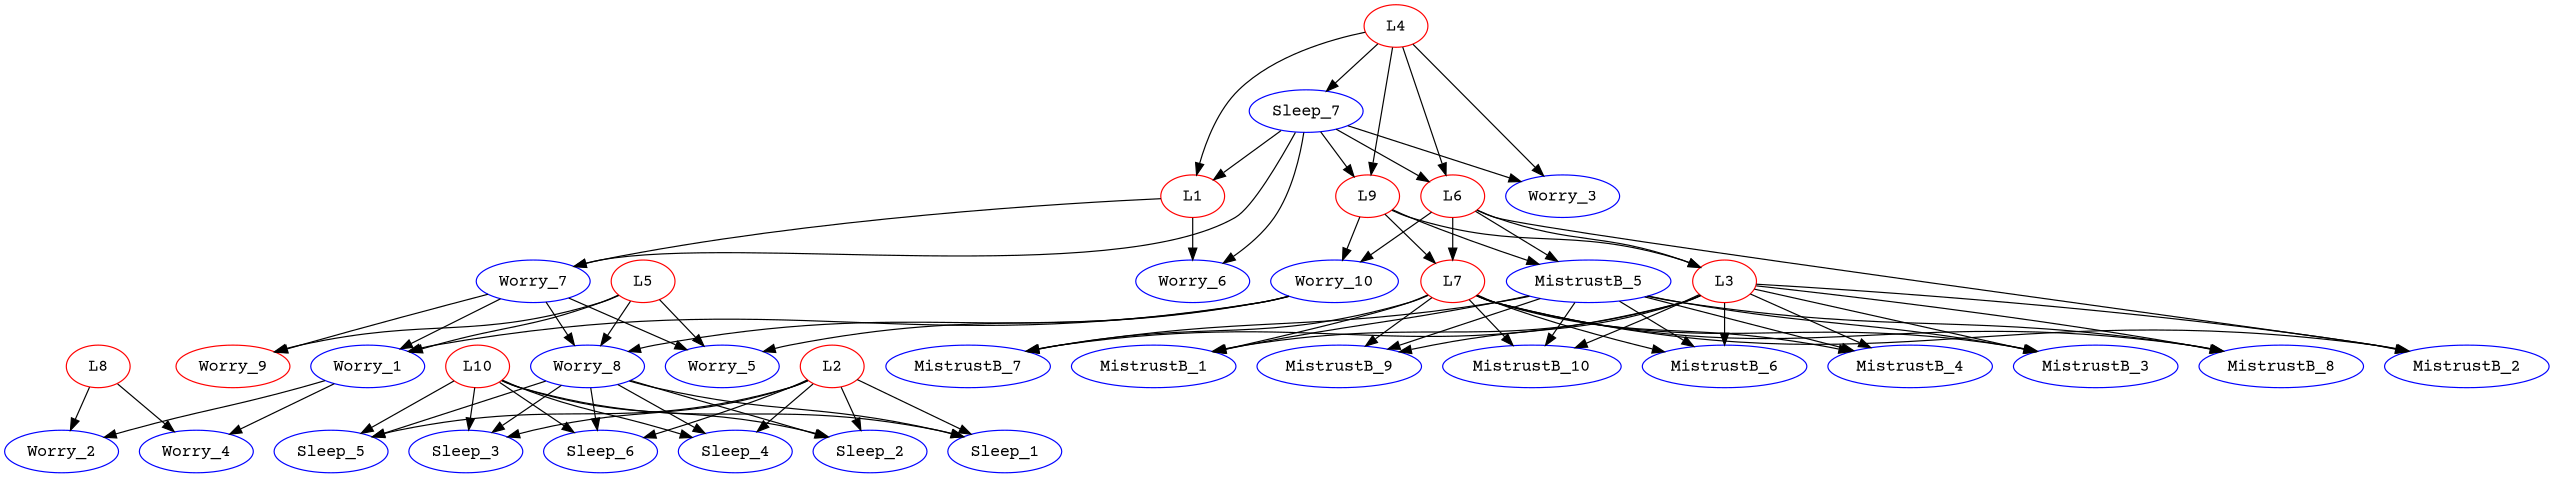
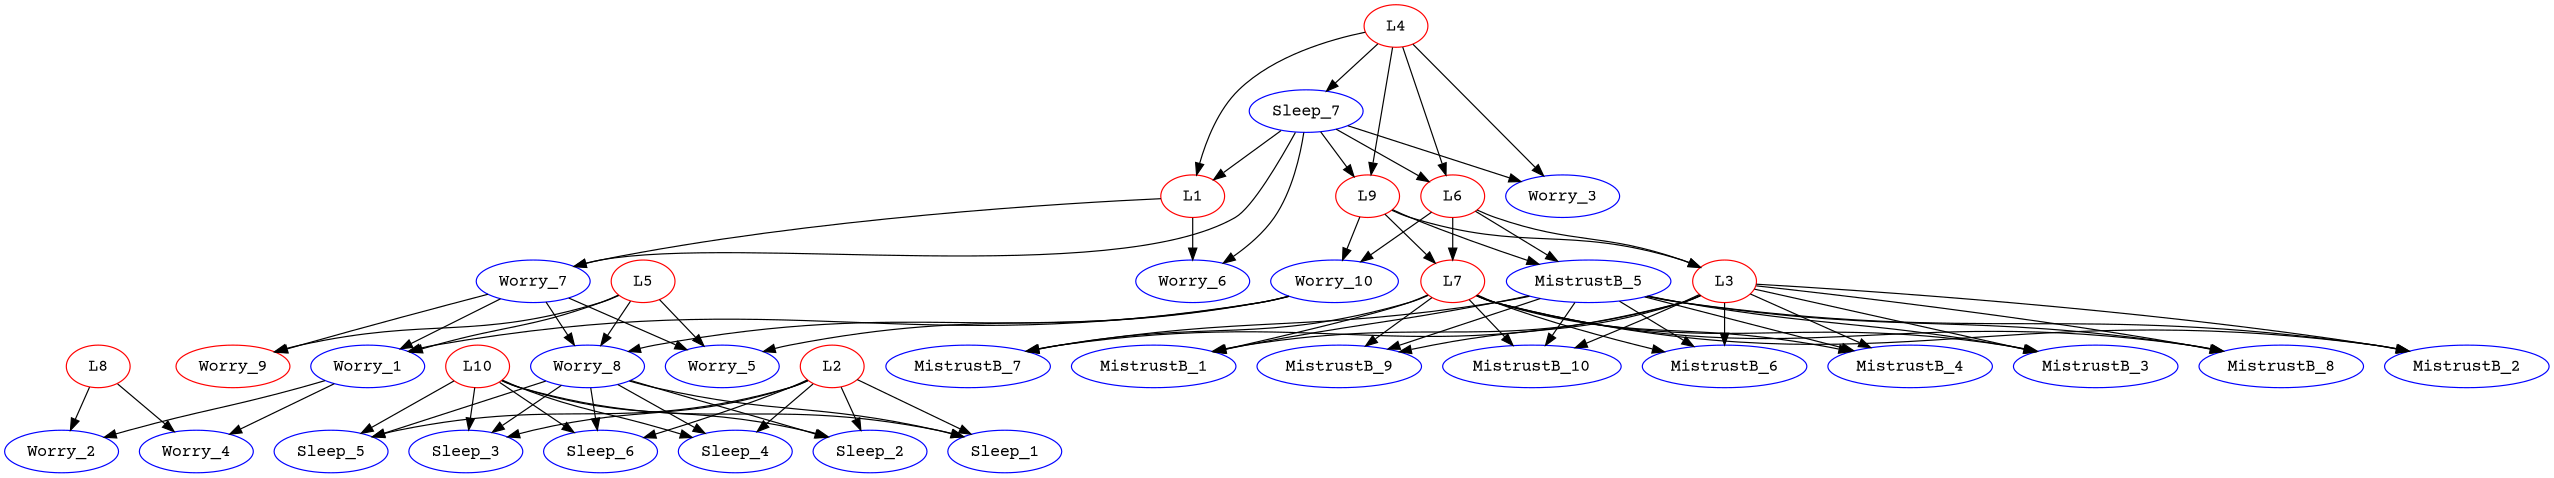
edge "L6" -> "MistrustB_2": now "MistrustB_5" -> "MistrustB_2"
